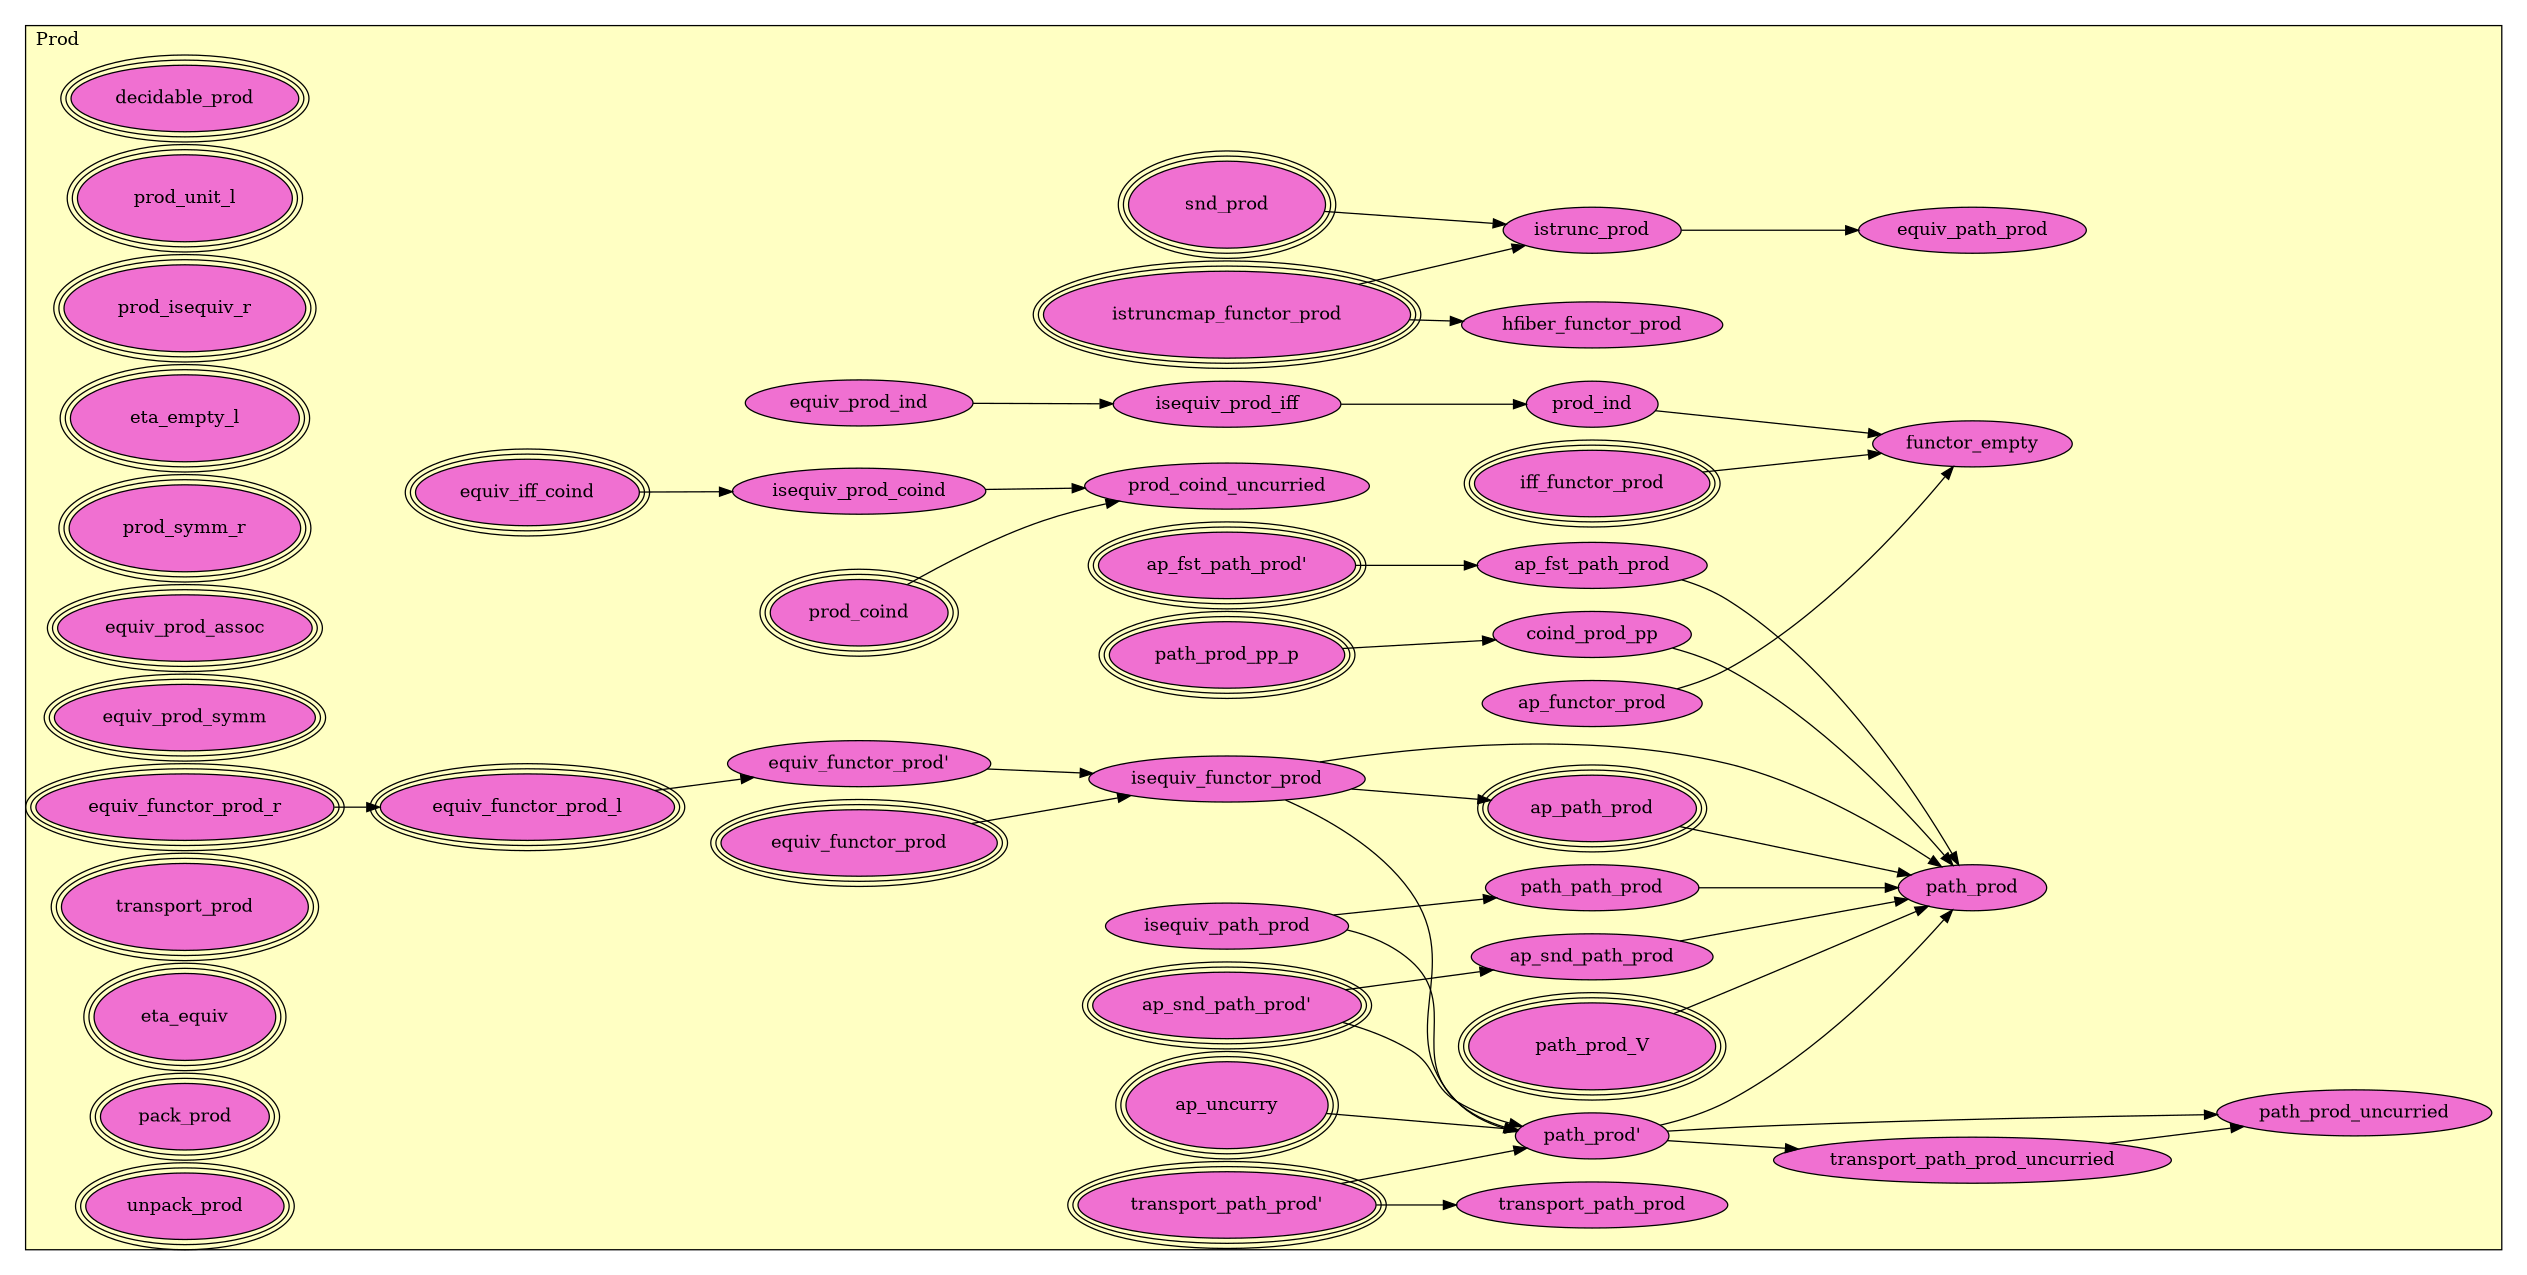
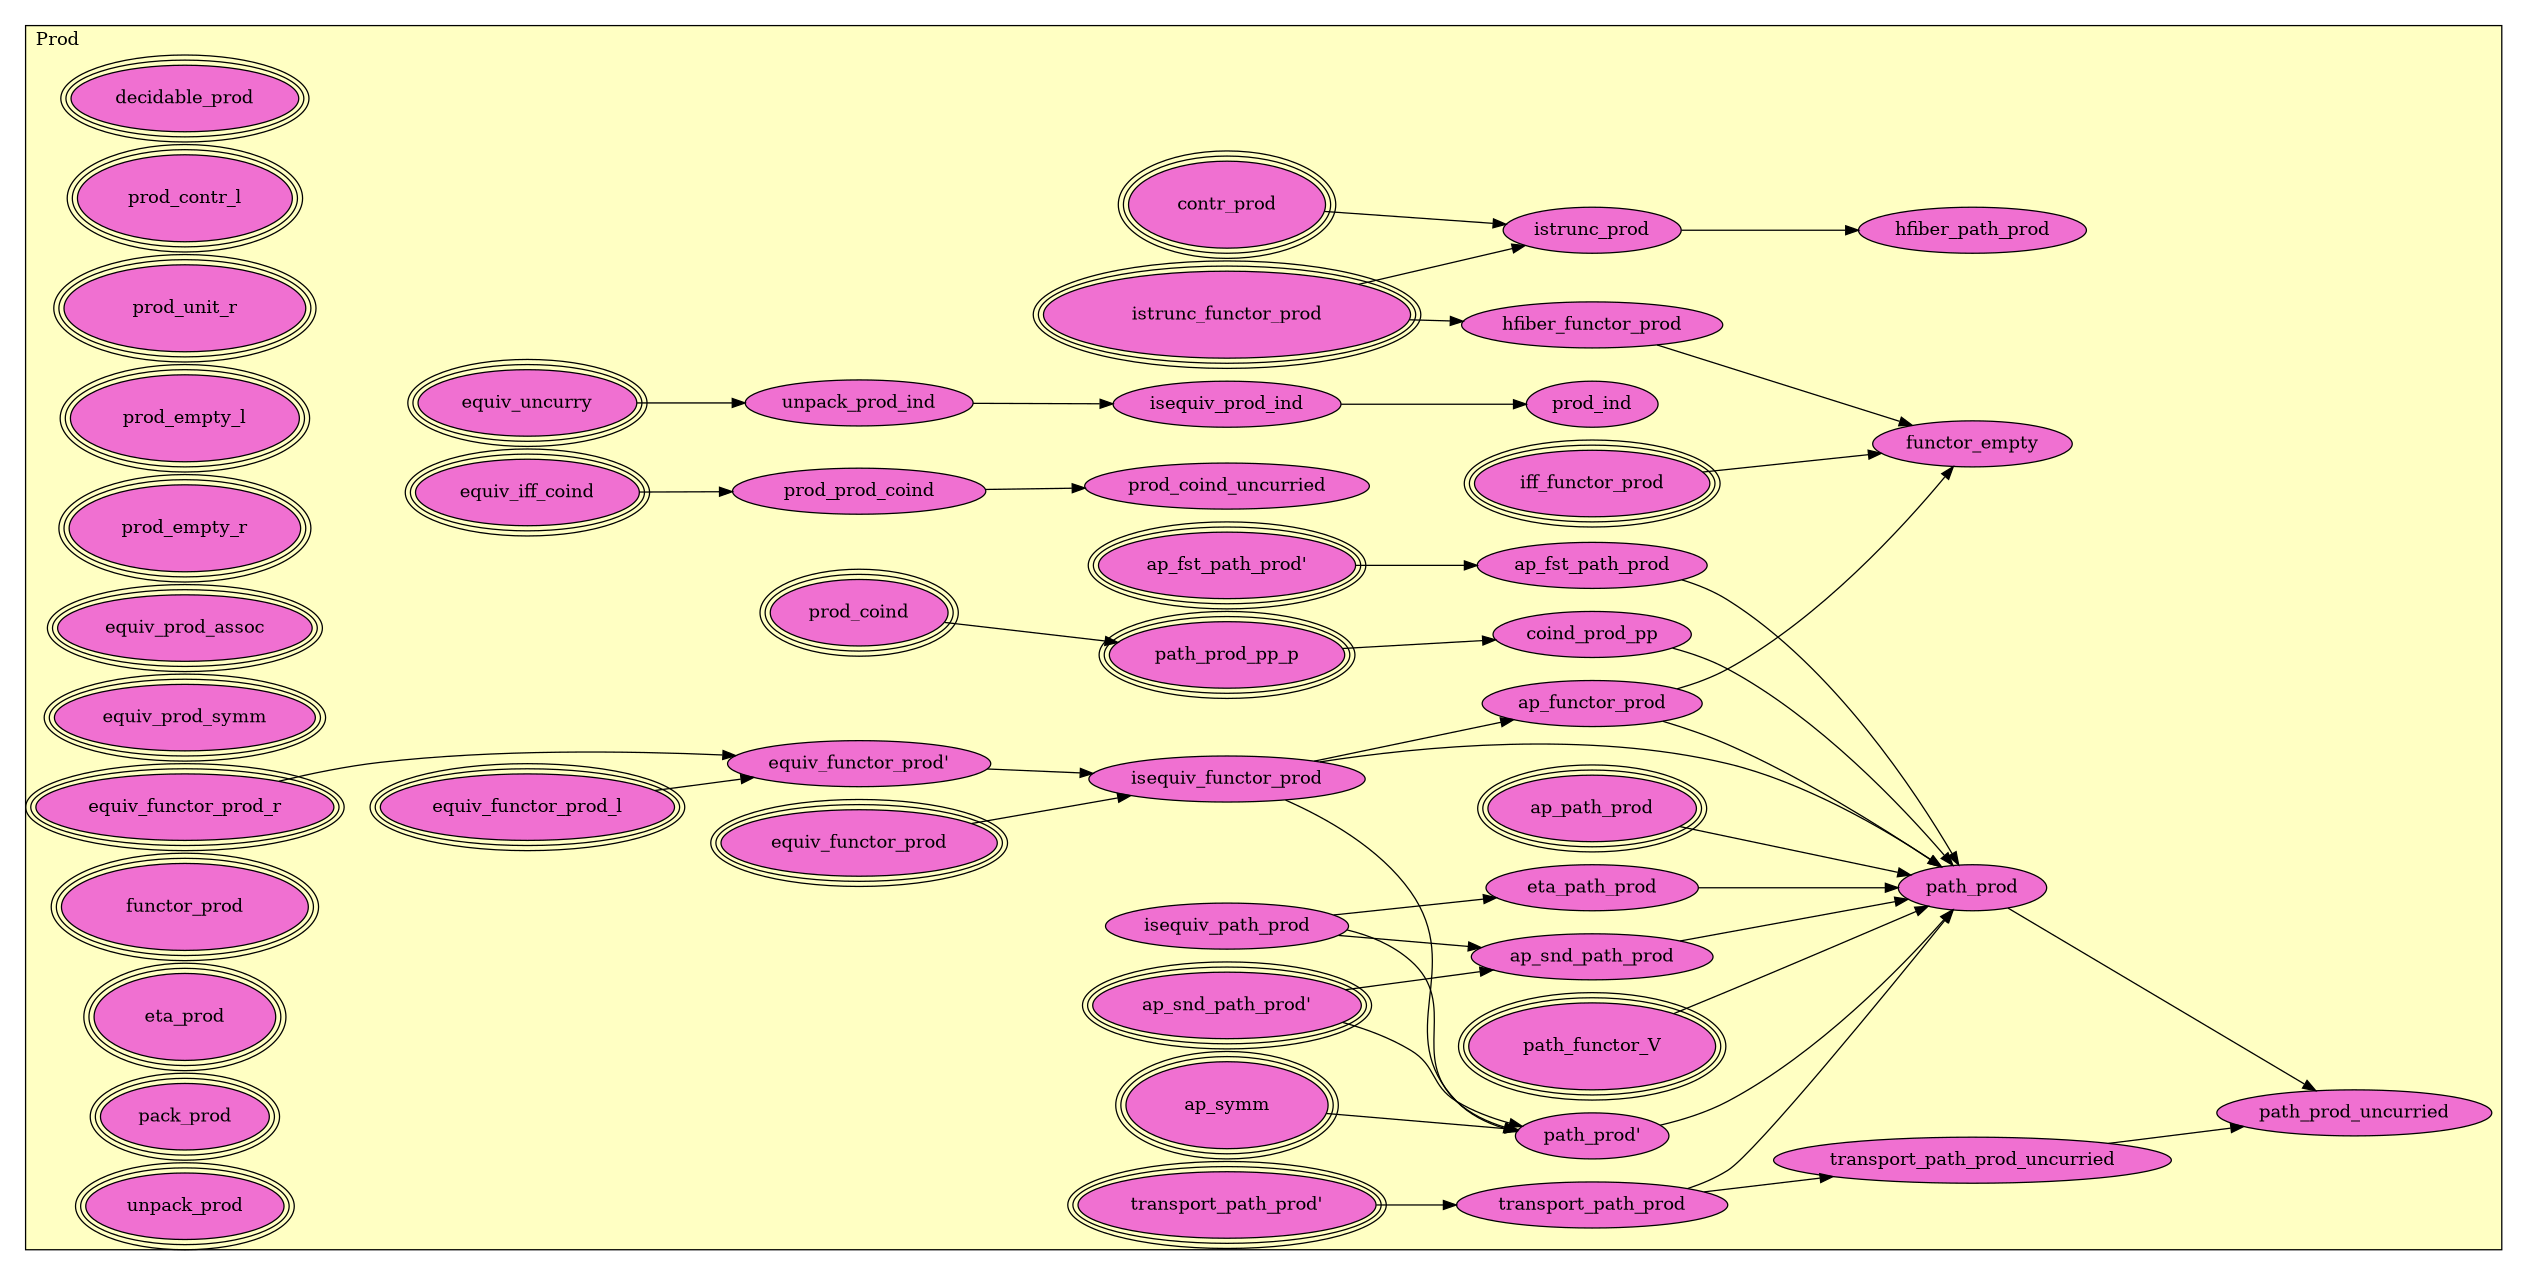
node "prod_unit_l": label "prod_unit_l" -> "prod_contr_l"
node "snd_prod": label "snd_prod" -> "contr_prod"
node "equiv_path_prod": label "equiv_path_prod" -> "hfiber_path_prod"
node "prod_isequiv_r": label "prod_isequiv_r" -> "prod_unit_r"
node "istruncmap_functor_prod": label "istruncmap_functor_prod" -> "istrunc_functor_prod"
node "equiv_uncurry": added
node "equiv_prod_ind": label "equiv_prod_ind" -> "unpack_prod_ind"
node "isequiv_prod_iff": label "isequiv_prod_iff" -> "isequiv_prod_ind"
node "eta_empty_l": label "eta_empty_l" -> "prod_empty_l"
edge "prod_ind" -> "functor_empty": now "hfiber_functor_prod" -> "functor_empty"
node "isequiv_prod_coind": label "isequiv_prod_coind" -> "prod_prod_coind"
node "prod_symm_r": label "prod_symm_r" -> "prod_empty_r"
edge "prod_coind" -> "prod_coind_uncurried": now "prod_coind" -> "path_prod_pp_p"
edge "ap_functor_prod" -> "path_prod": added
edge "isequiv_functor_prod" -> "ap_path_prod": now "isequiv_functor_prod" -> "ap_functor_prod"
edge "equiv_functor_prod_r" -> "equiv_functor_prod_l": now "equiv_functor_prod_r" -> "equiv_functor_prod'"
node "path_path_prod": label "path_path_prod" -> "eta_path_prod"
node "transport_prod": label "transport_prod" -> "functor_prod"
edge "isequiv_path_prod" -> "ap_snd_path_prod": added
node "eta_equiv": label "eta_equiv" -> "eta_prod"
node "path_prod_V": label "path_prod_V" -> "path_functor_V"
edge "transport_path_prod" -> "path_prod": added
node "ap_uncurry": label "ap_uncurry" -> "ap_symm"
edge "path_prod'" -> "path_prod_uncurried": now "path_prod" -> "path_prod_uncurried"
edge "path_prod'" -> "transport_path_prod_uncurried": now "transport_path_prod" -> "transport_path_prod_uncurried"
edge "transport_path_prod'" -> "path_prod'": removed
